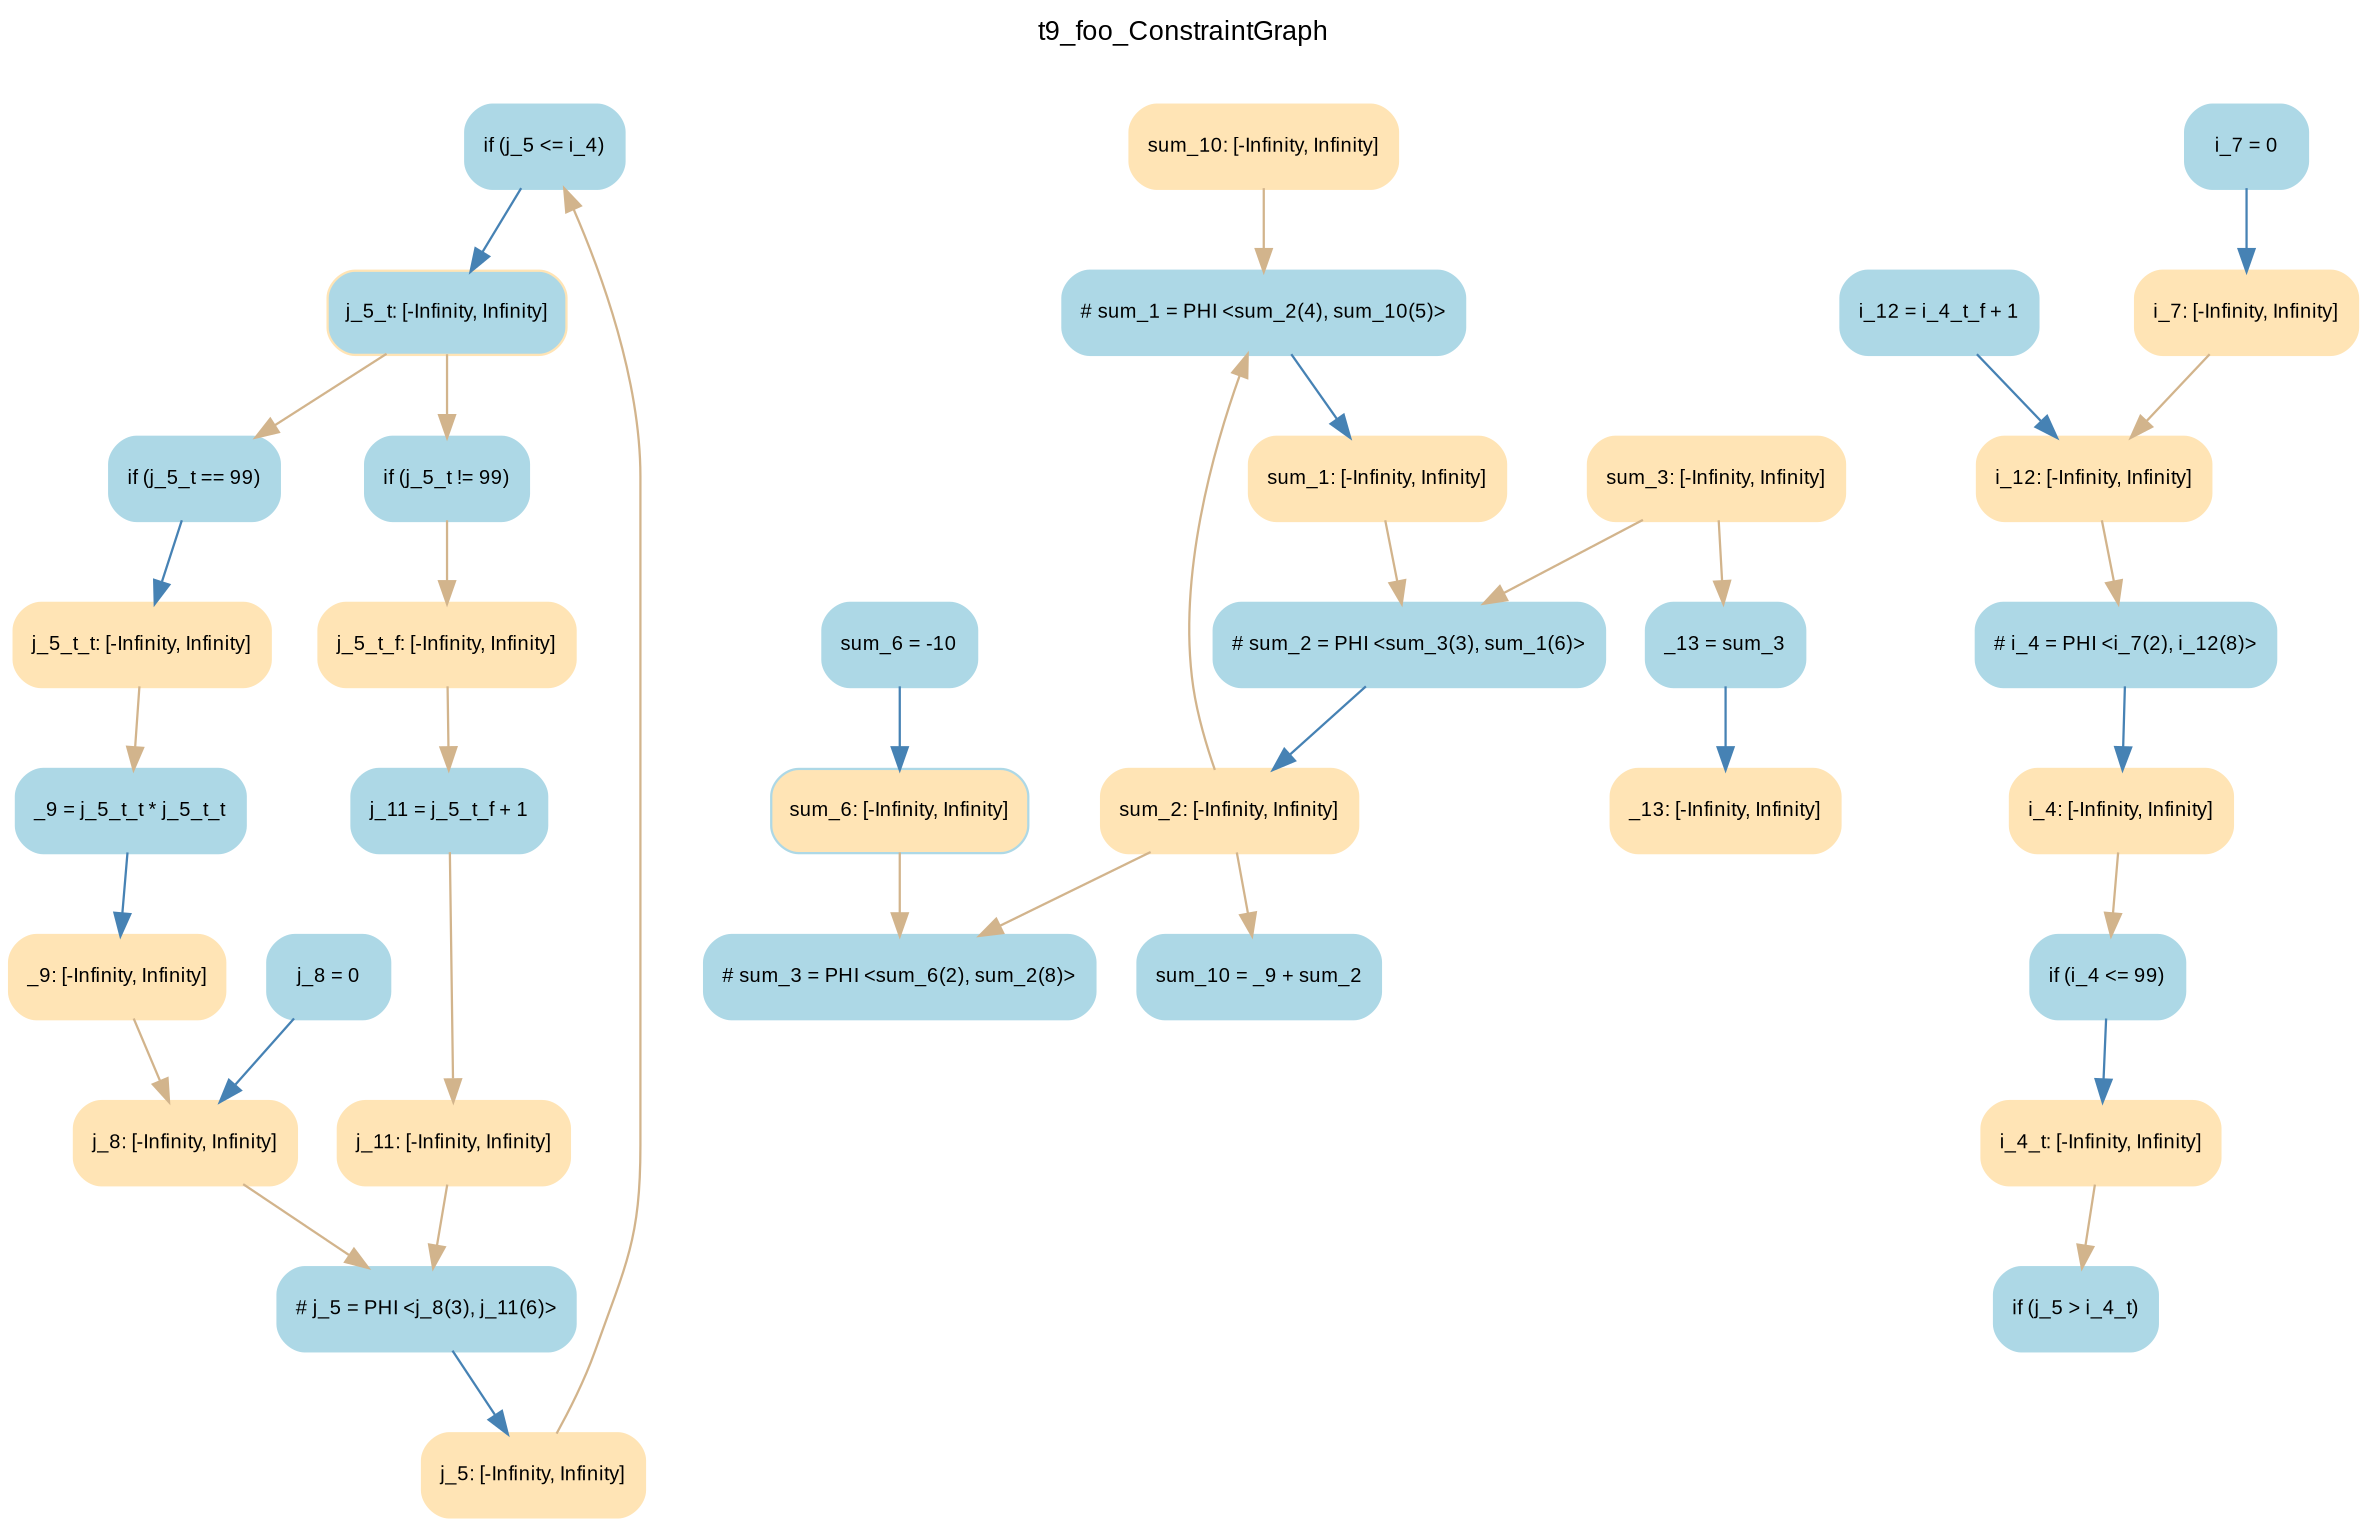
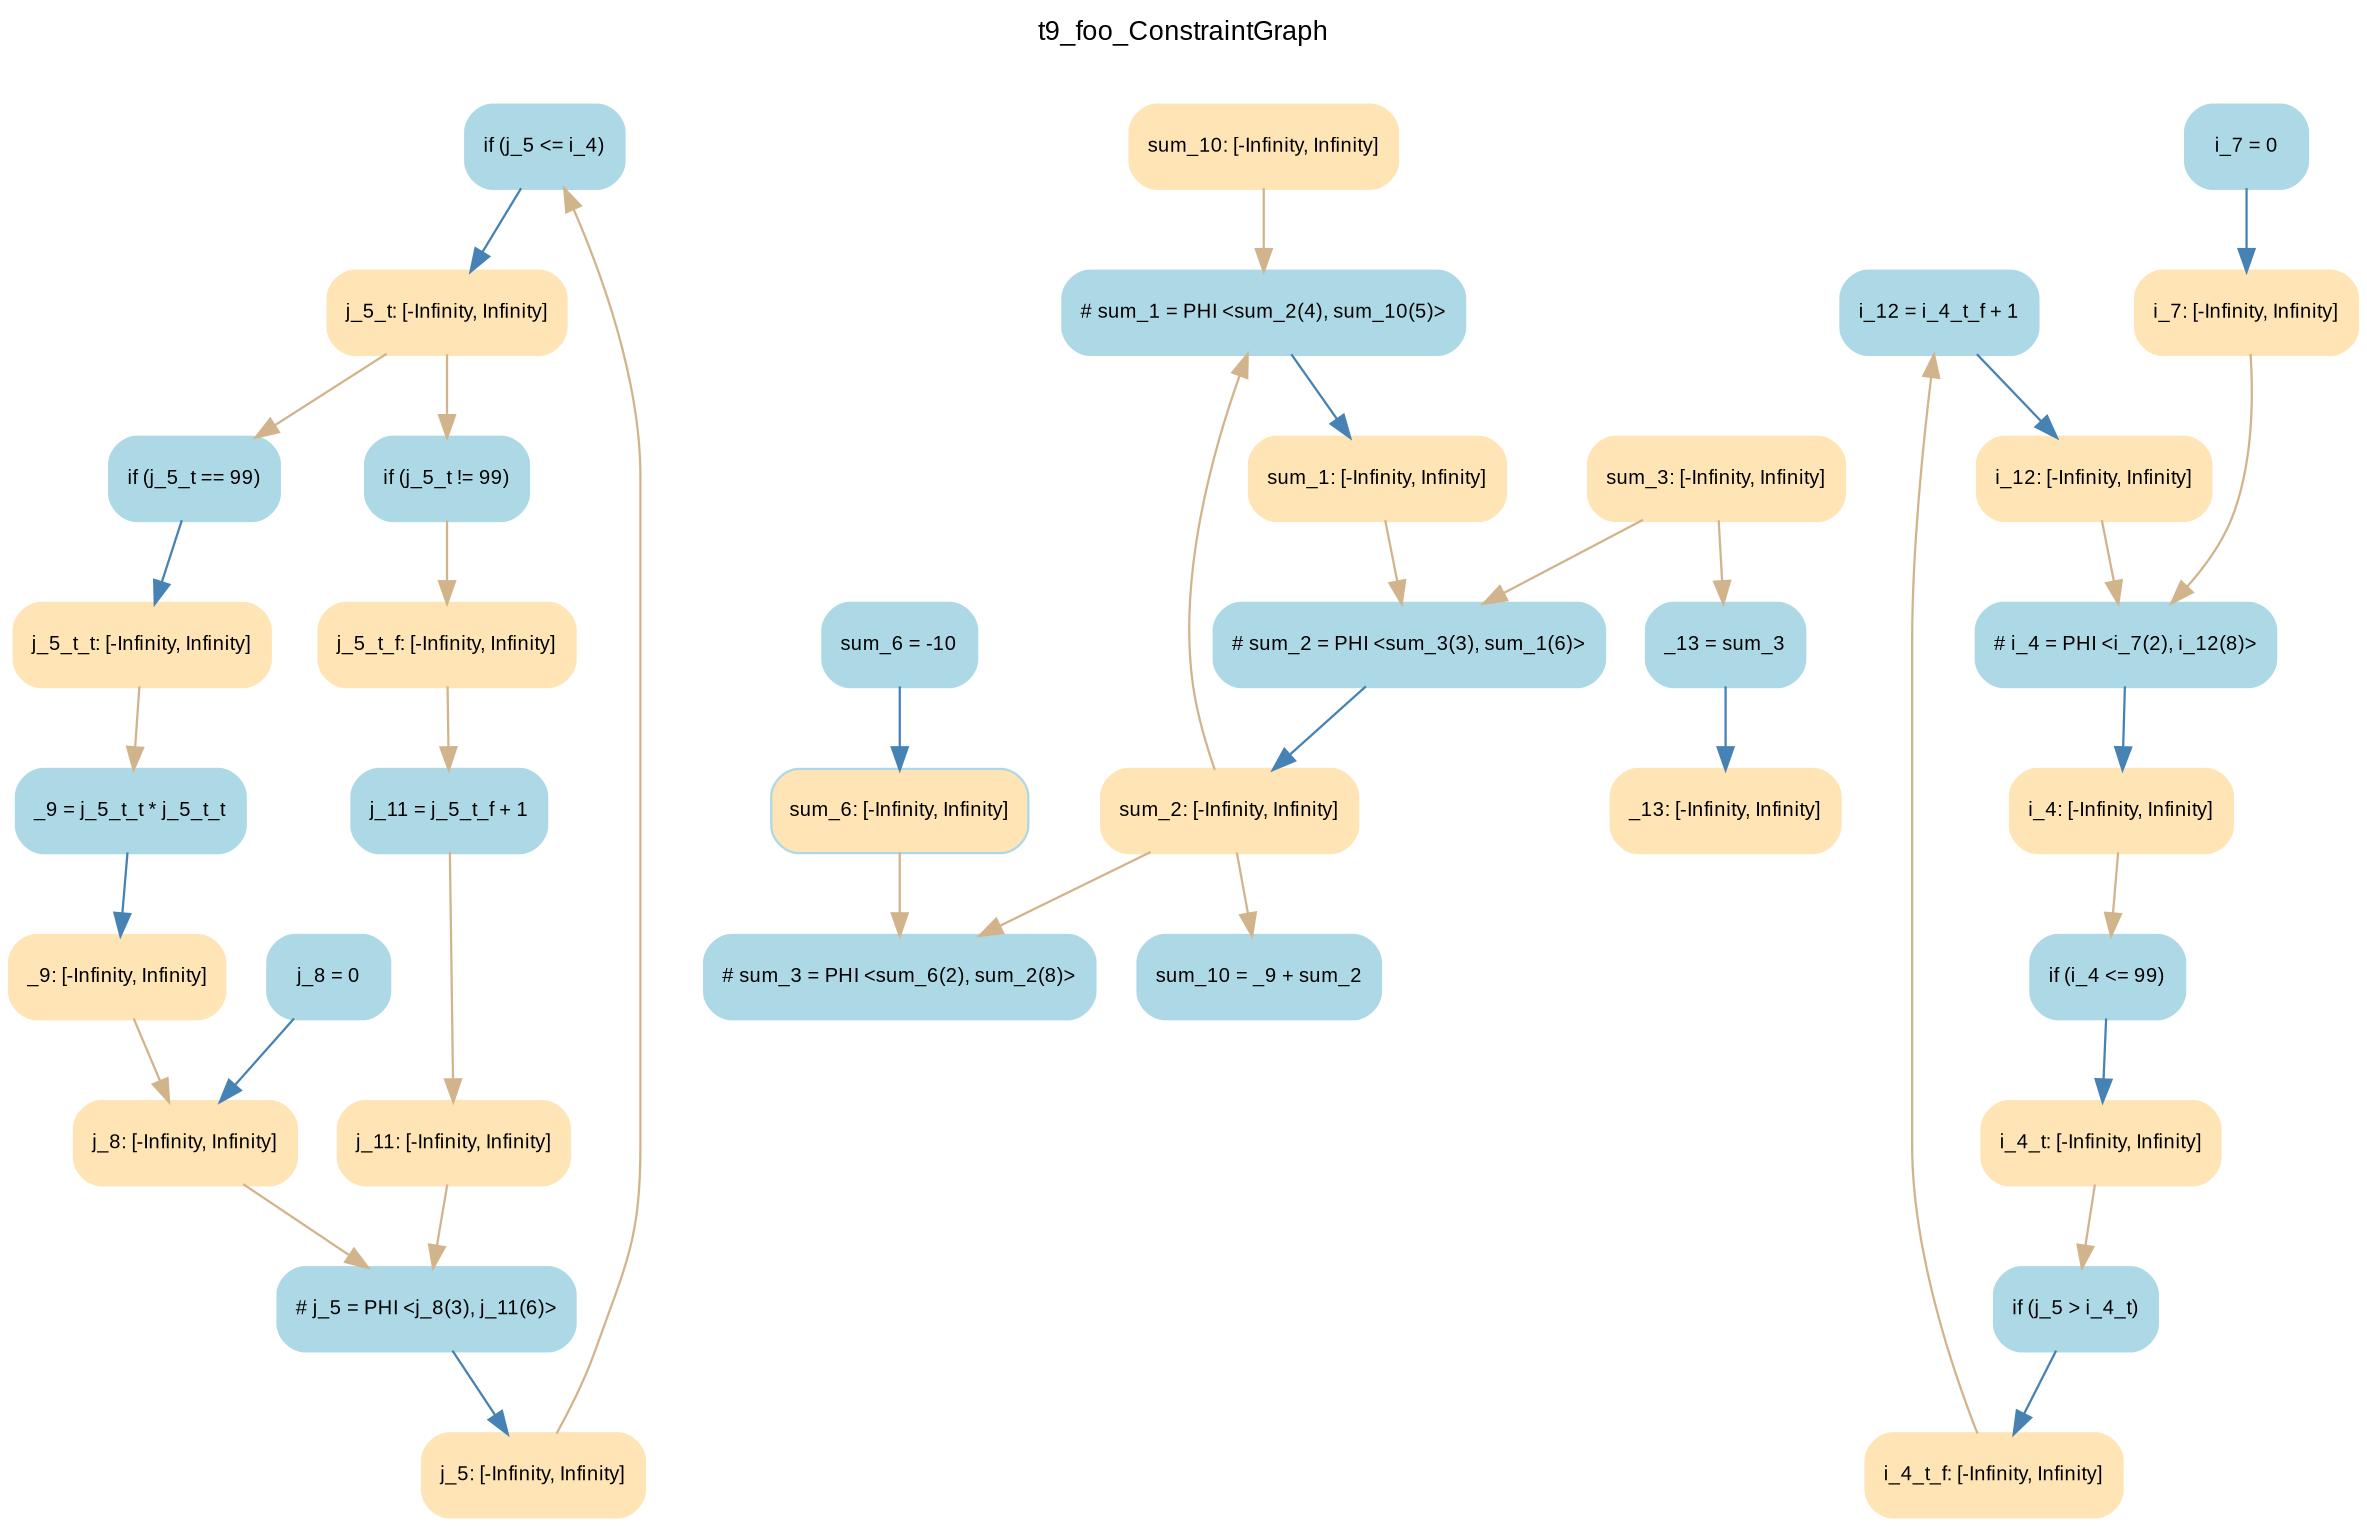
node "j_5_t: [-Infinity, Infinity]": fillcolor lightblue -> moccasin
edge "i_7: [-Infinity, Infinity]" -> "i_12: [-Infinity, Infinity]": now "i_7: [-Infinity, Infinity]" -> "# i_4 = PHI <i_7(2), i_12(8)>"
node "i_4_t_f: [-Infinity, Infinity]": added
